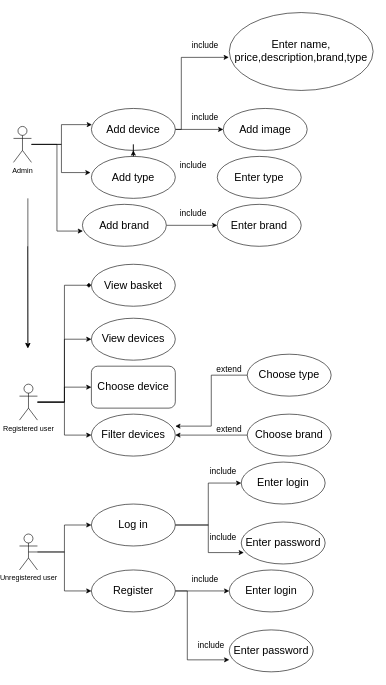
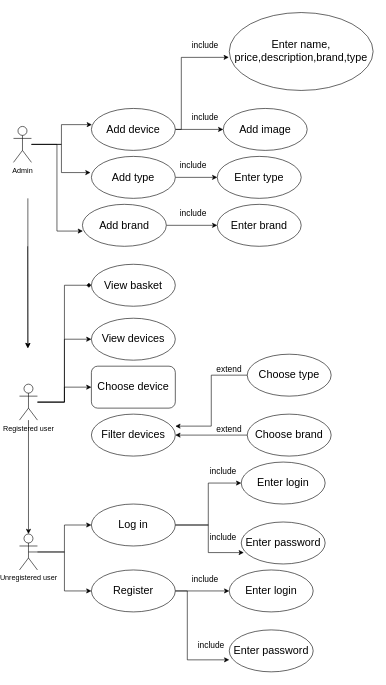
edge "Add type" -> "Add device": now "Add type" -> "Enter type"
edge "Registered user" -> "Filter devices": now "Registered user" -> "Unregistered user"
